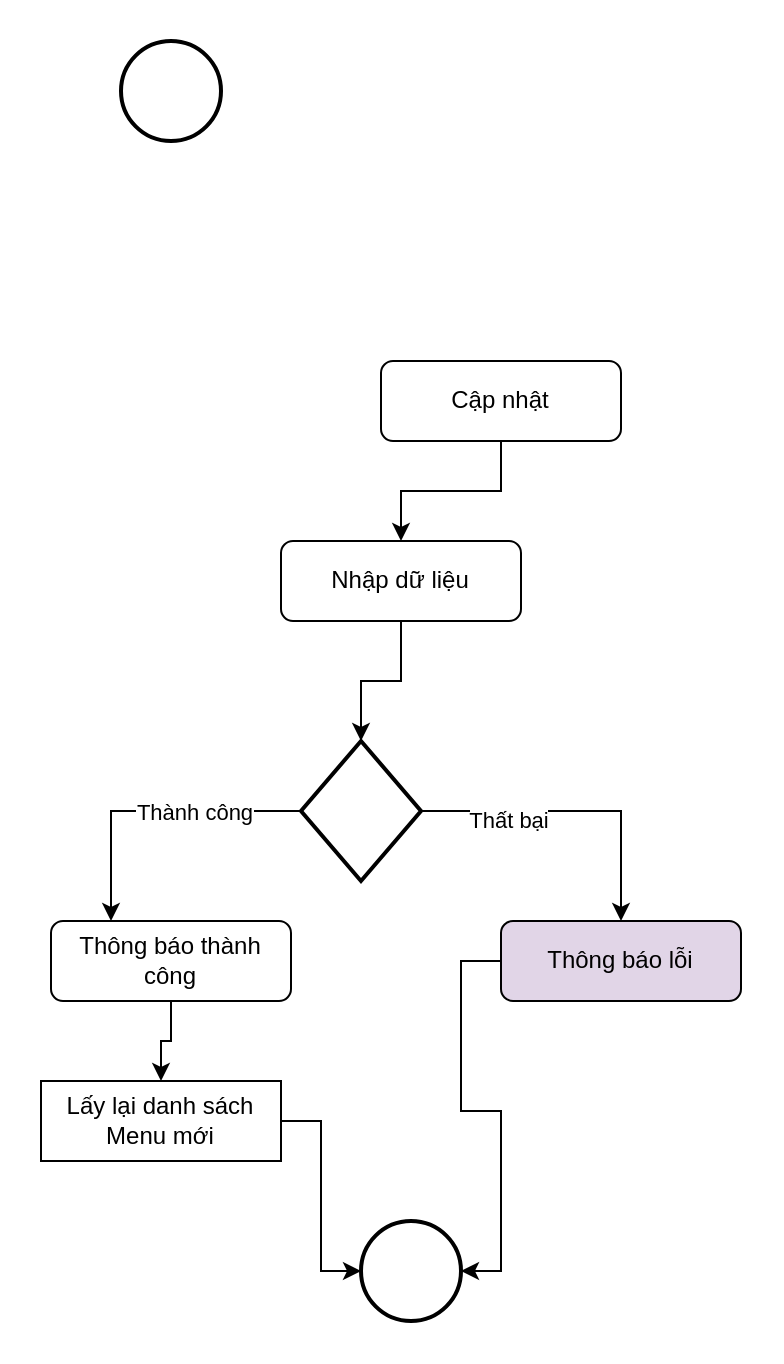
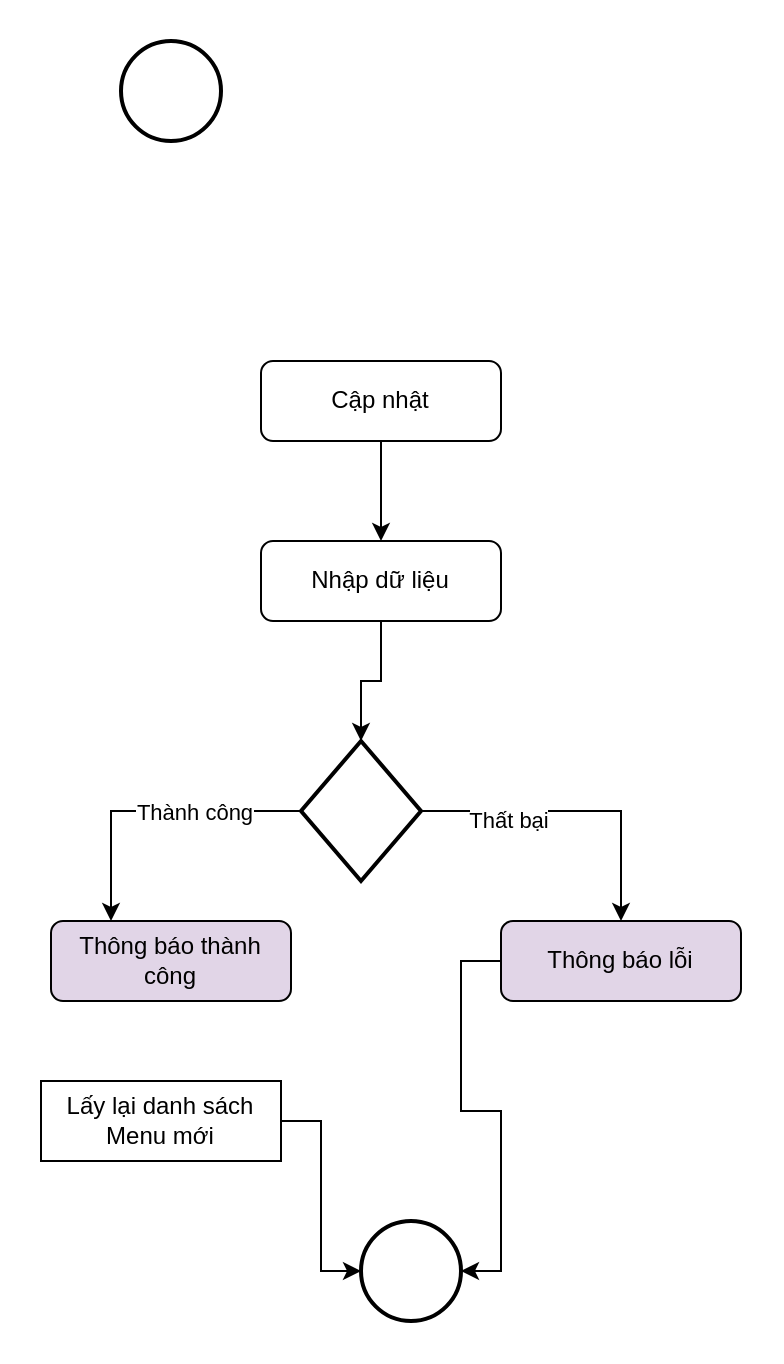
node "Cập nhật": moved (501, 401) -> (381, 401)
node "Nhập dữ liệu": moved (401, 581) -> (381, 581)
node "Thông báo thành công": fillcolor #ffffff -> #e1d5e7
edge "Thông báo thành công" -> "Lấy lại danh sách Menu mới": removed
